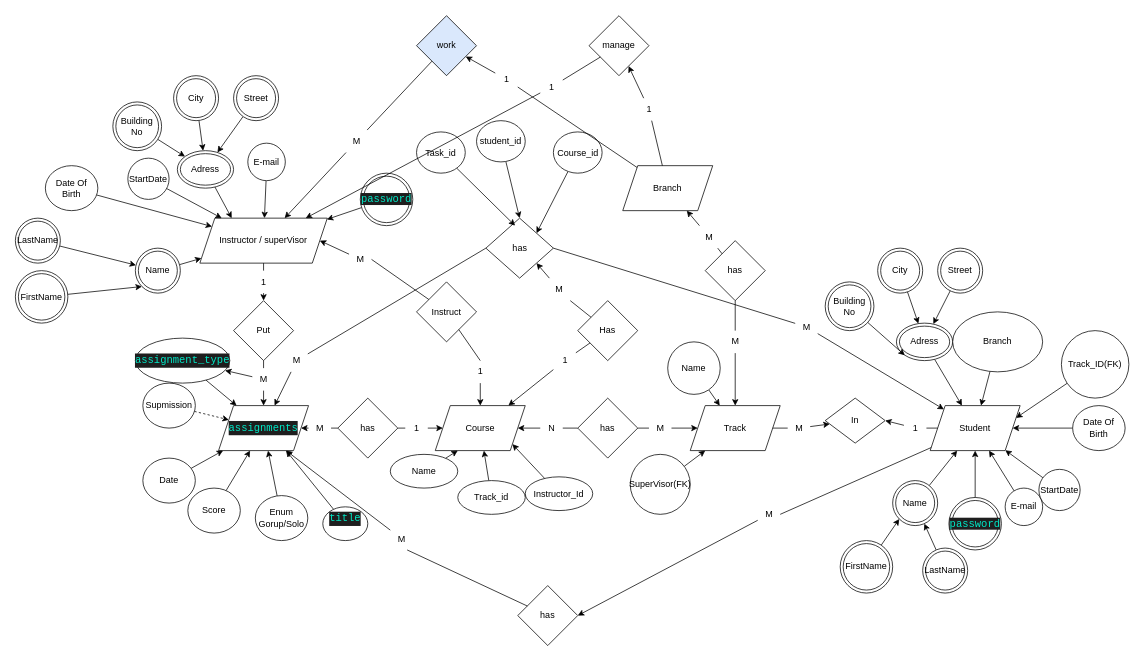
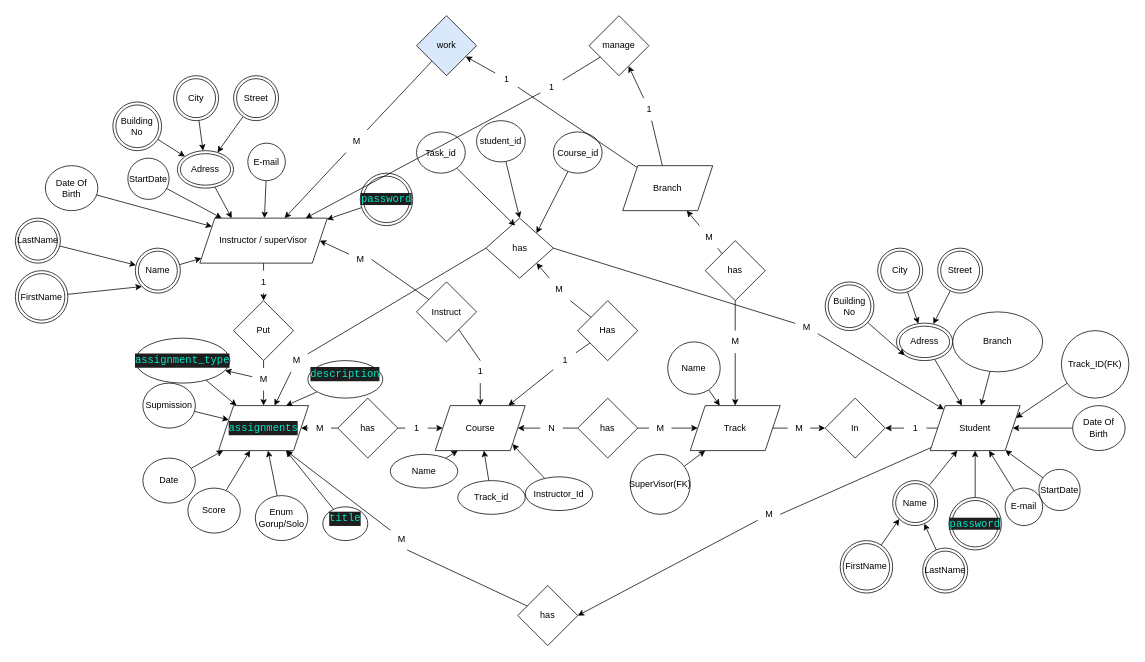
node "description": added
edge "description" -> "assignments": added
edge "Supmission" -> "assignments": style dashed -> solid
node "In": size 60x45 -> 60x60
